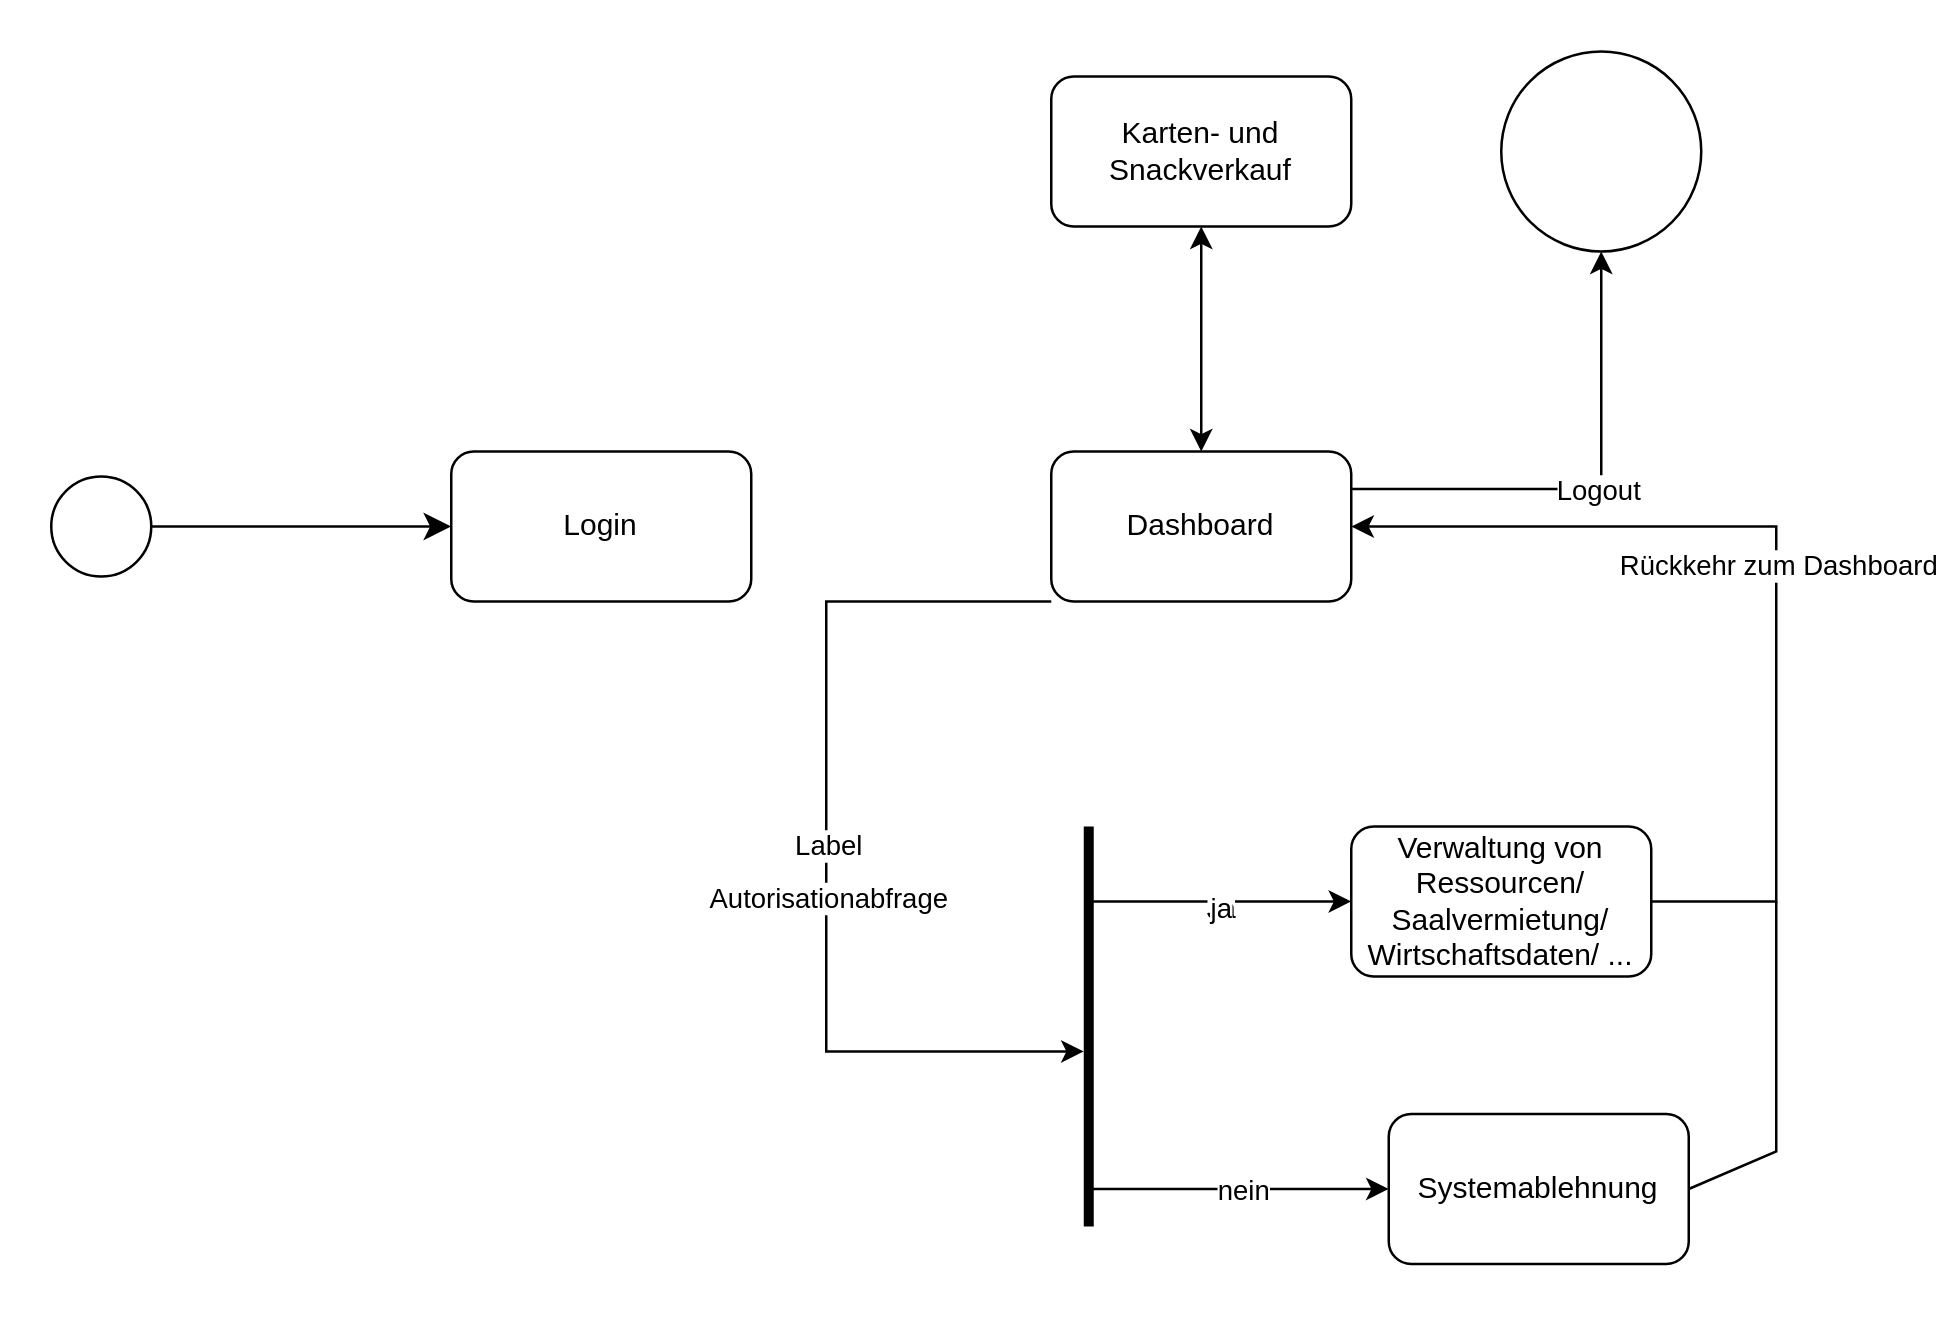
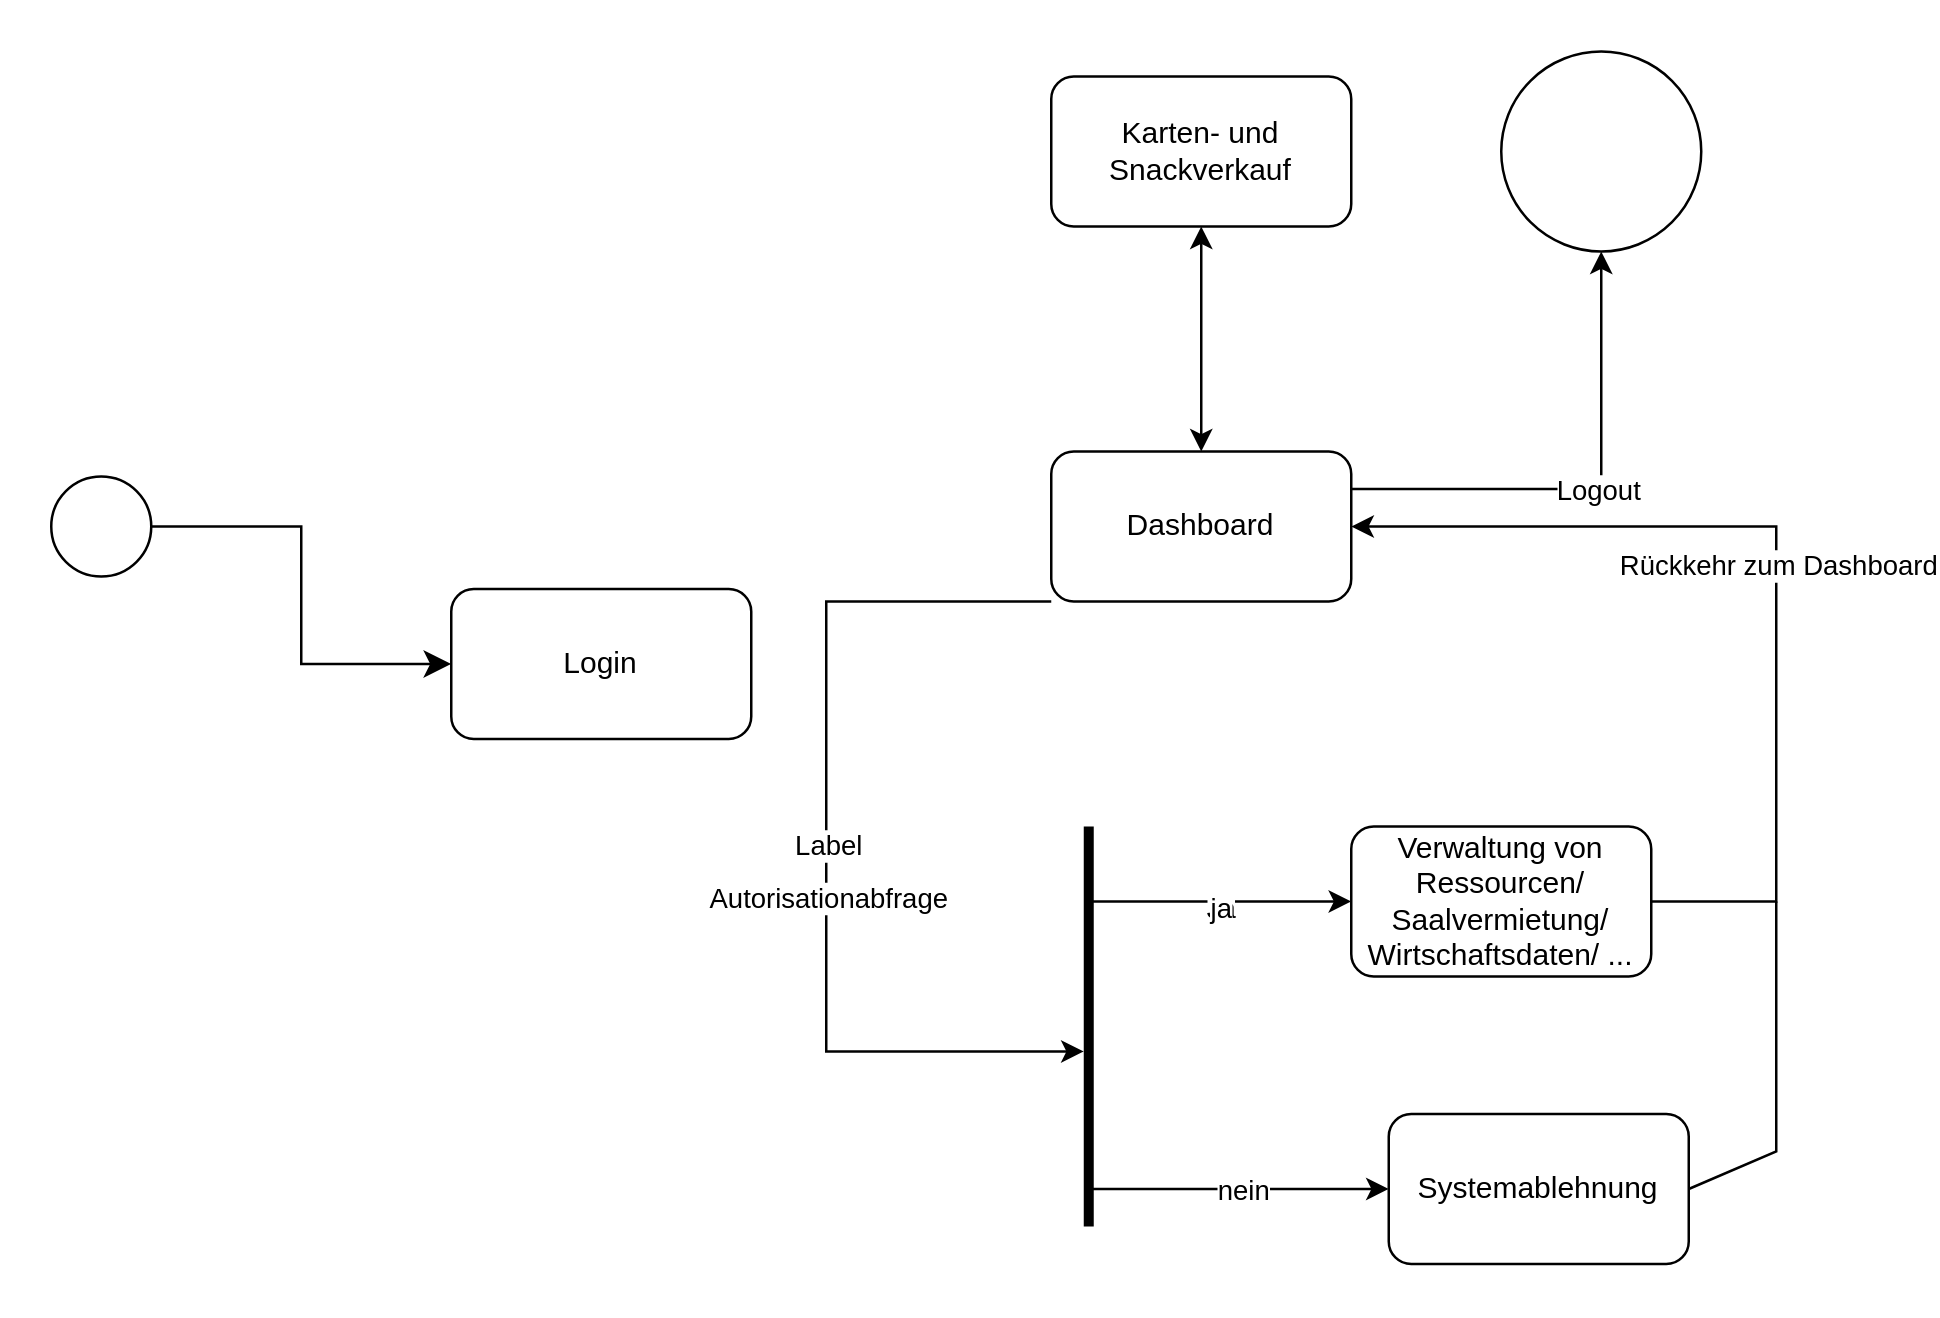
node "Login": moved (601, 526) -> (601, 664)
